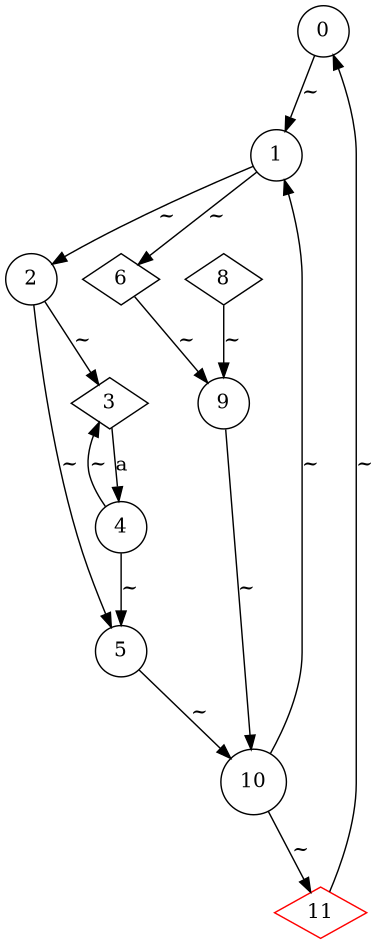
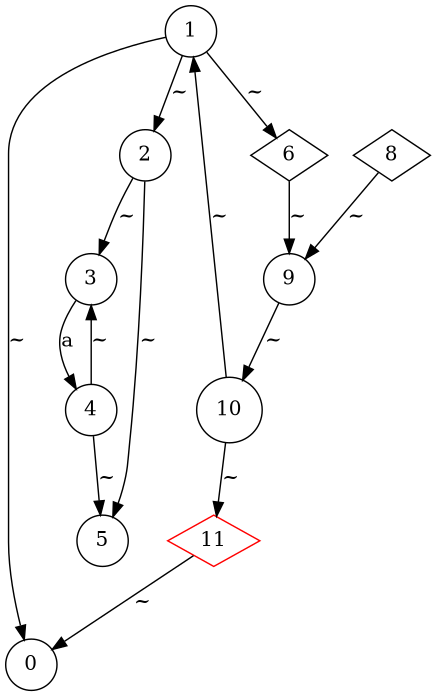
edge "0" -> "1": reversed
node "3": shape diamond -> circle
edge "5" -> "10": removed, label "~"
